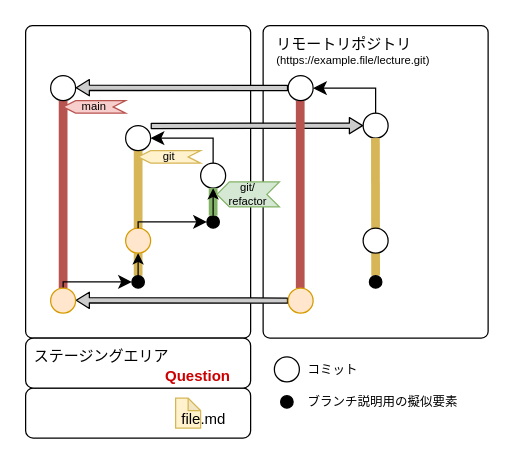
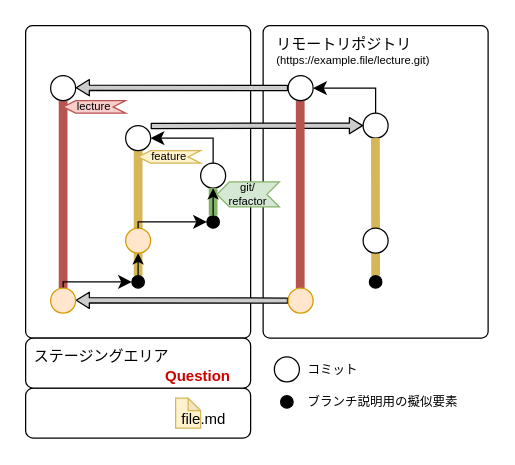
node "main": label "main" -> "lecture"
node "git": label "git" -> "feature"
